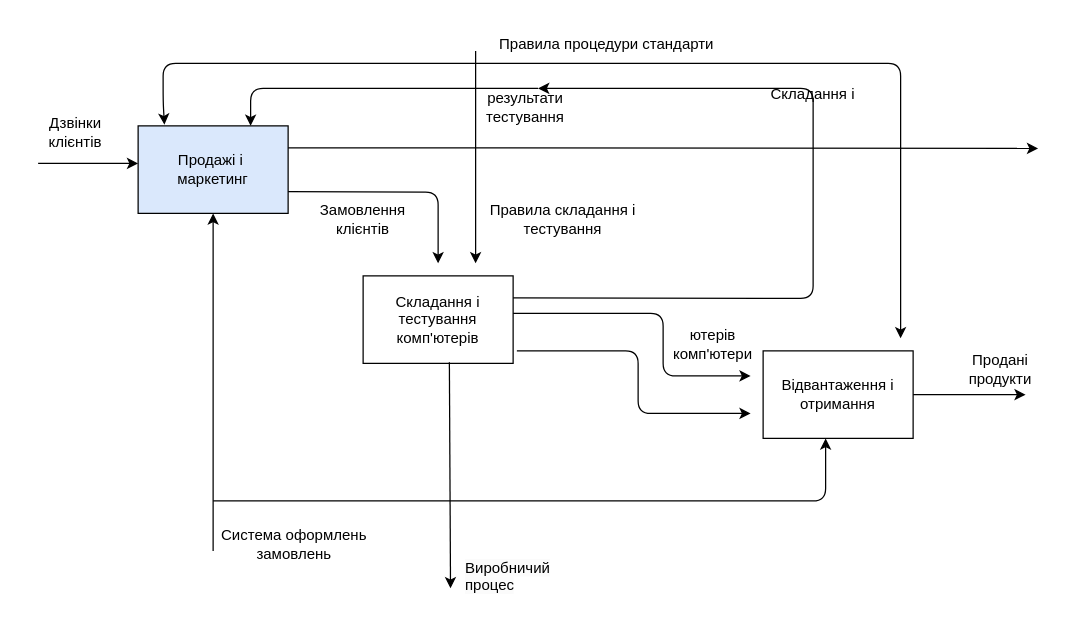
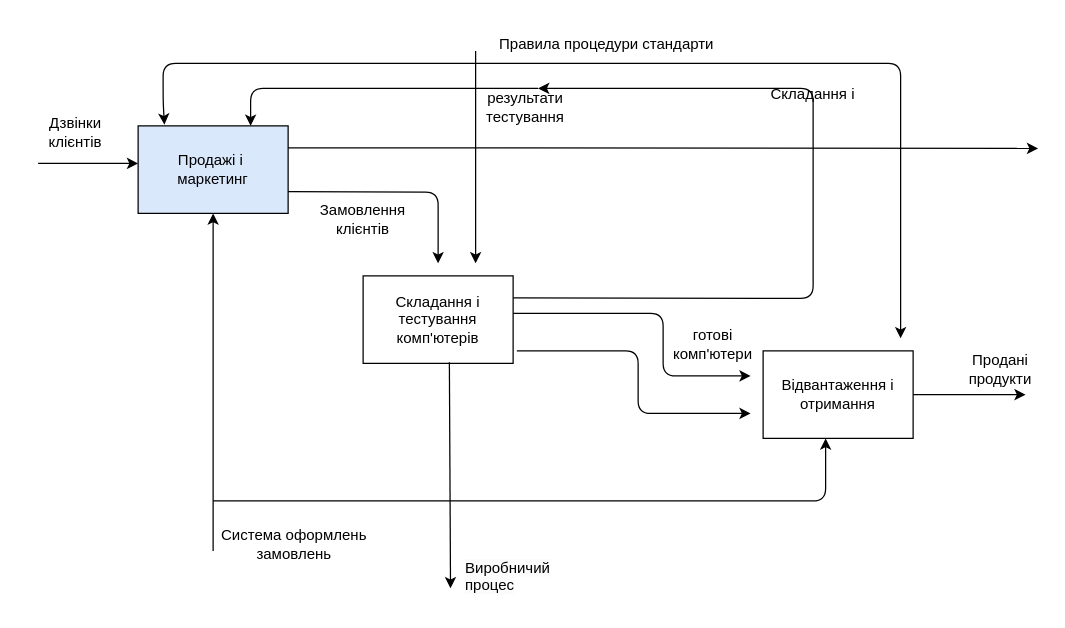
node "Правила складання і тестування": removed
node "ютерів комп'ютери": label "ютерів комп'ютери" -> "готові комп'ютери"
